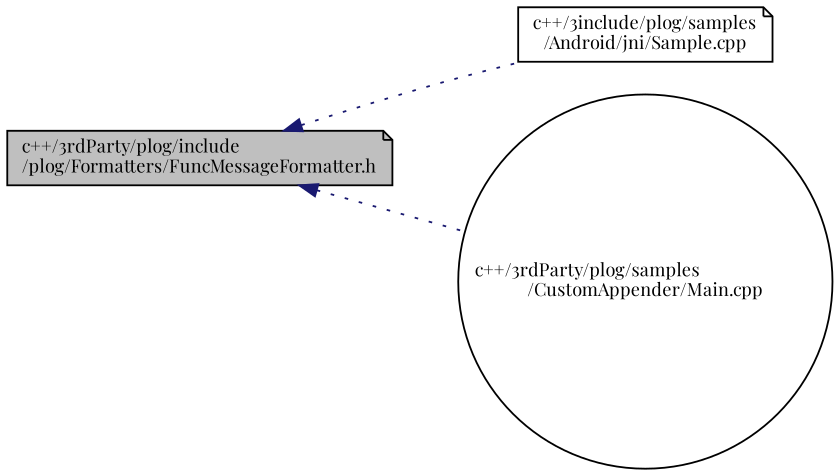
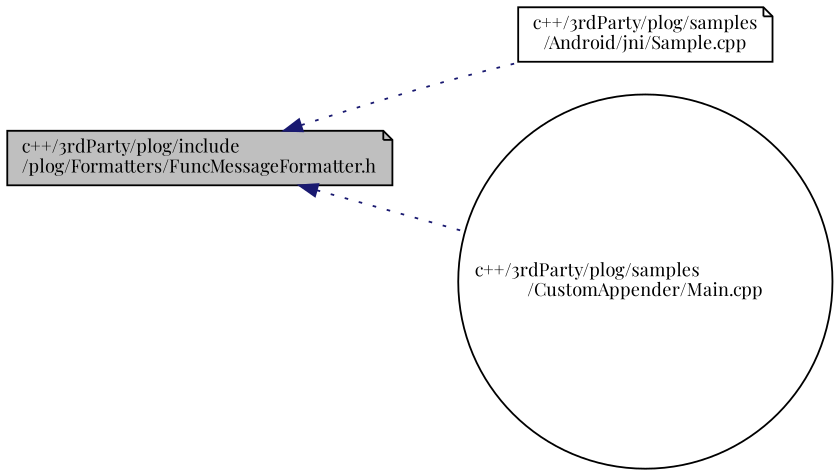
node "c++/3include/plog/samples /Android/jni/Sample.cpp": label "c++/3include/plog/samples /Android/jni/Sample.cpp" -> "c++/3rdParty/plog/samples /Android/jni/Sample.cpp"
